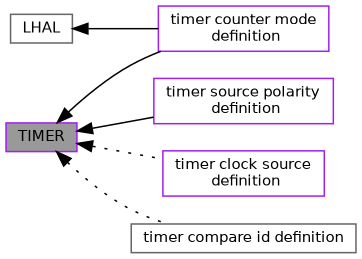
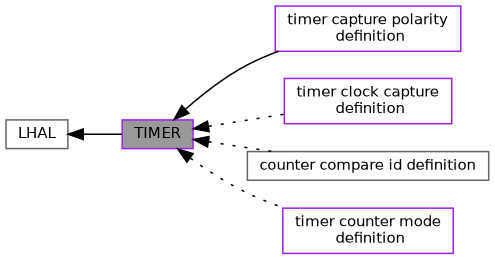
edge "timer counter mode definition" -> "LHAL": now "TIMER" -> "LHAL"
edge "timer counter mode definition" -> "TIMER": style solid -> dotted
node "timer source polarity definition": label "timer source polarity definition" -> "timer capture polarity definition"
node "timer clock source definition": label "timer clock source definition" -> "timer clock capture definition"
node "timer compare id definition": label "timer compare id definition" -> "counter compare id definition"
